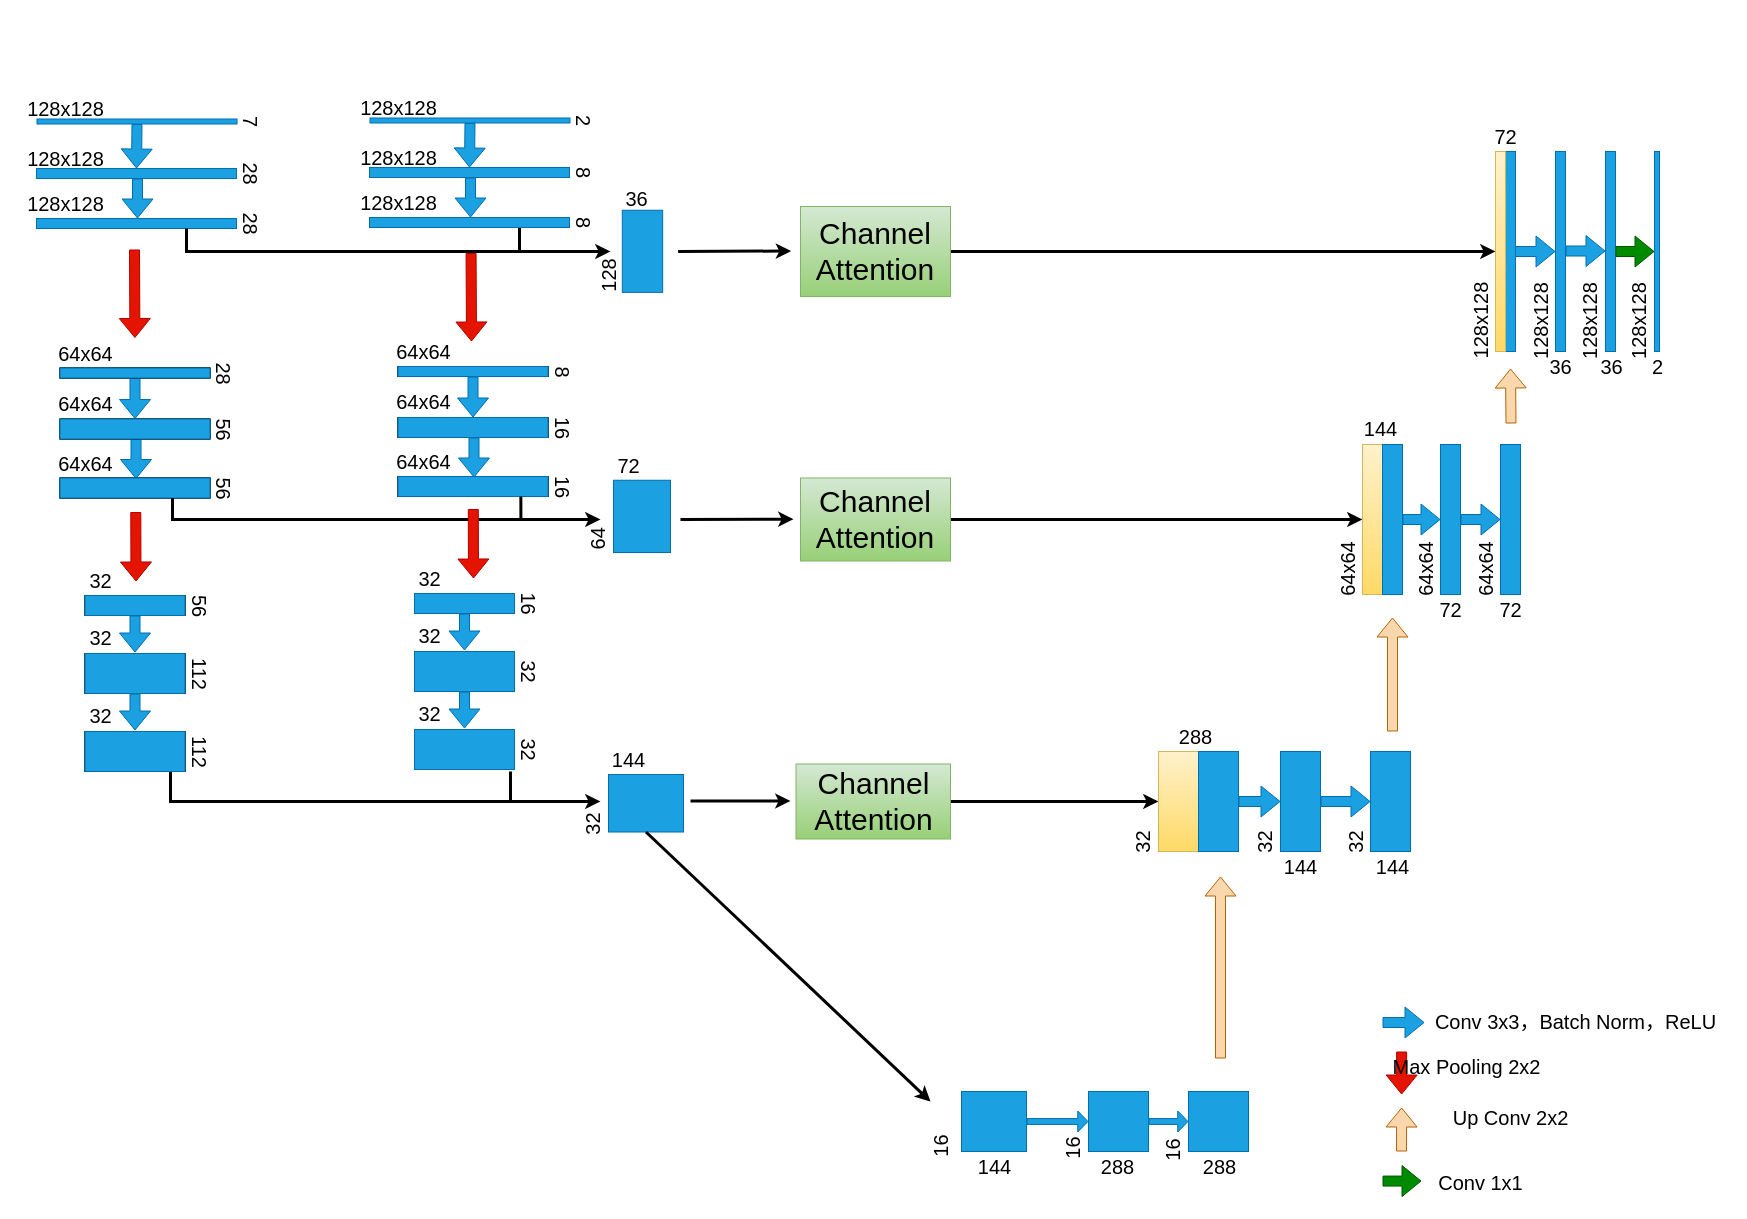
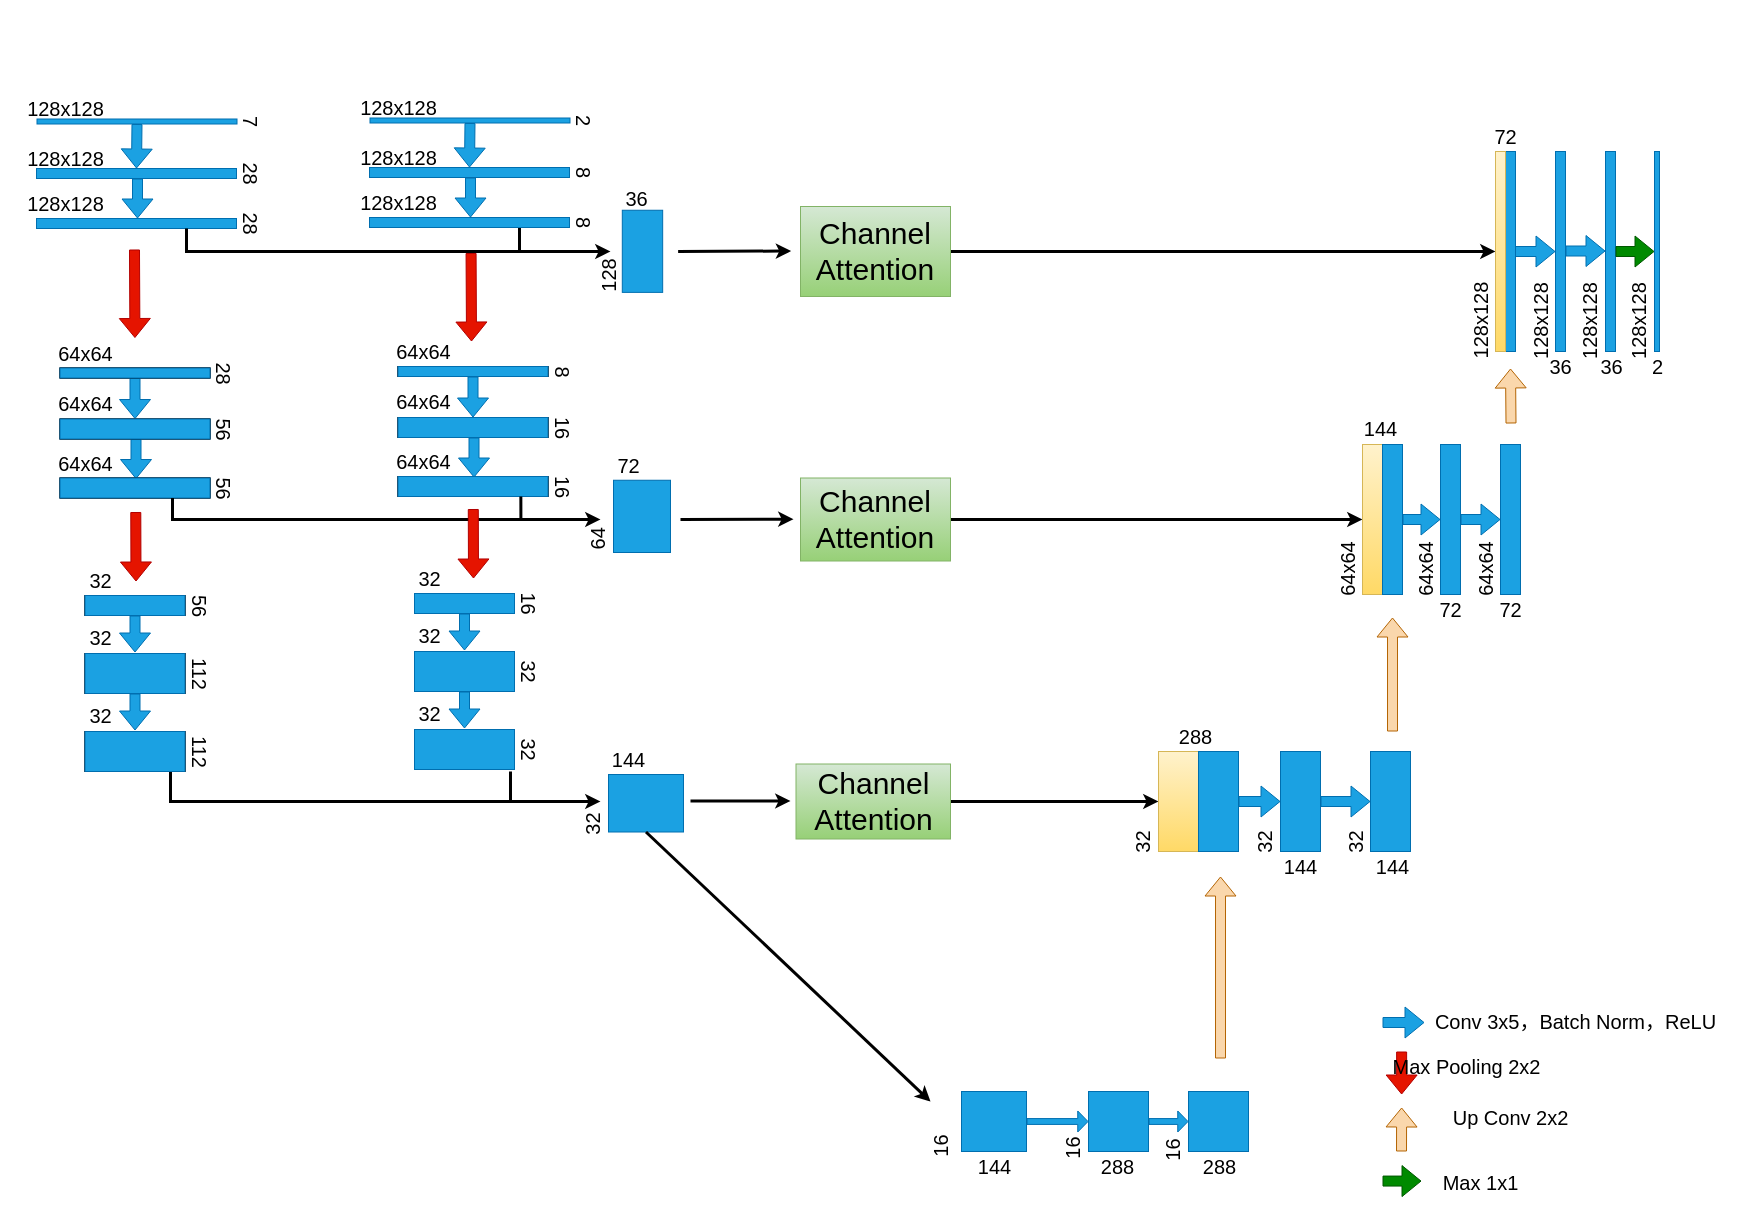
node "Conv 3x3，Batch Norm，ReLU": label "Conv 3x3，Batch Norm，ReLU" -> "Conv 3x5，Batch Norm，ReLU"
node "Conv 1x1": label "Conv 1x1" -> "Max 1x1"
